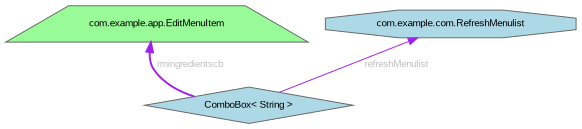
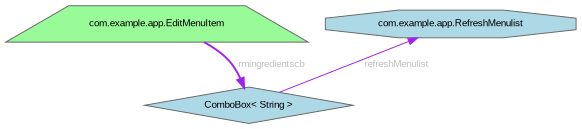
node "com.example.com.RefreshMenulist": label "com.example.com.RefreshMenulist" -> "com.example.app.RefreshMenulist"
edge "ComboBox< String >" -> "com.example.app.EditMenuItem": reversed
